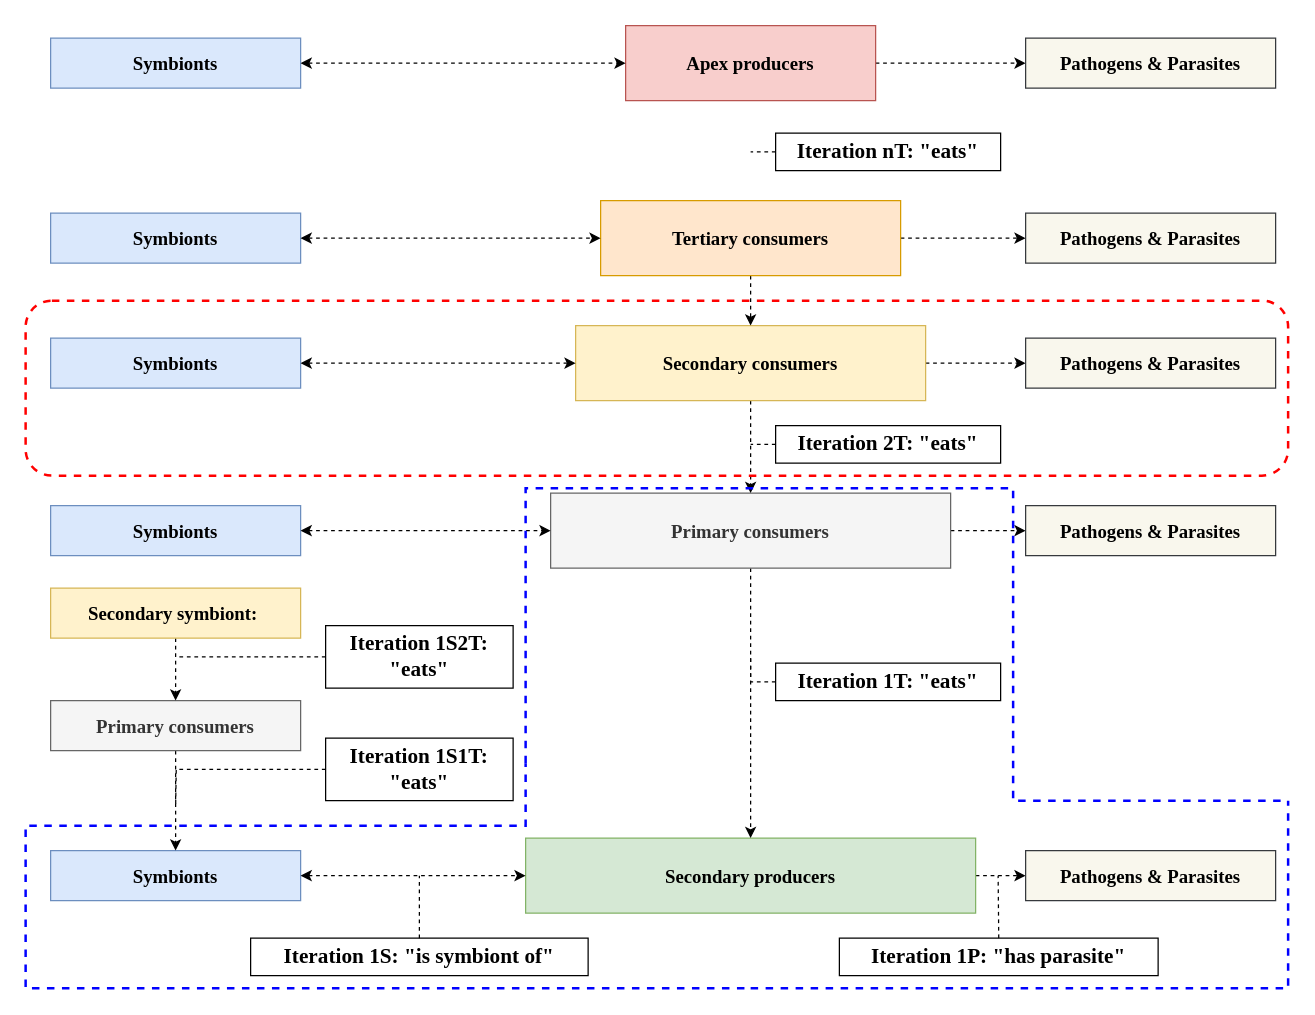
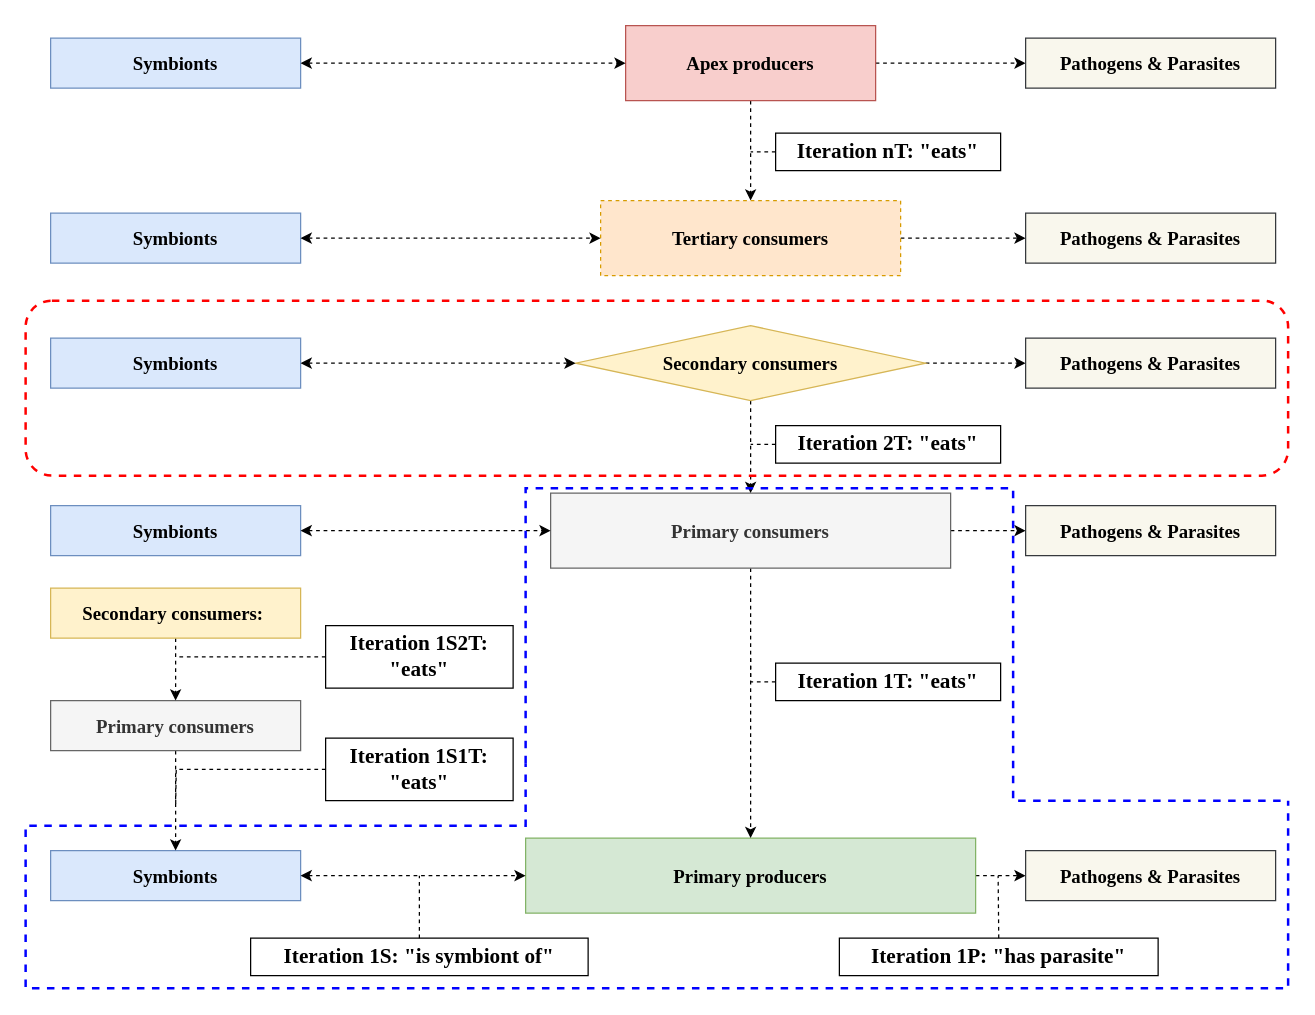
edge "Apex producers" -> "Tertiary consumers": added
node "Tertiary consumers": style solid -> dashed
edge "Tertiary consumers" -> "Secondary consumers": removed
node "Secondary consumers": shape rectangle -> diamond
node "Secondary symbiont:": label "Secondary symbiont:" -> "Secondary consumers:"
node "Secondary producers": label "Secondary producers" -> "Primary producers"
